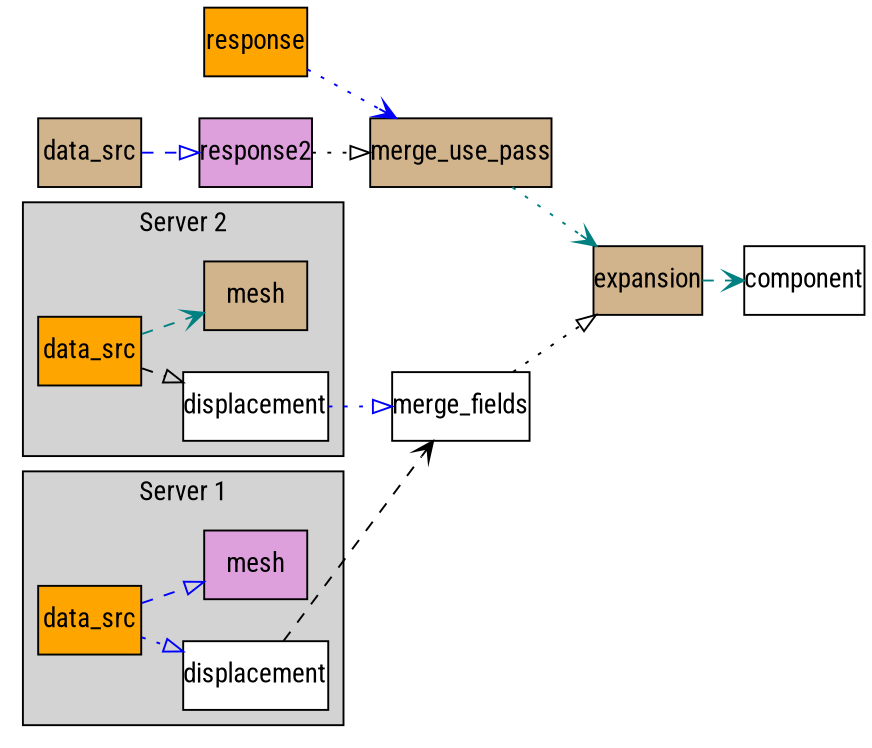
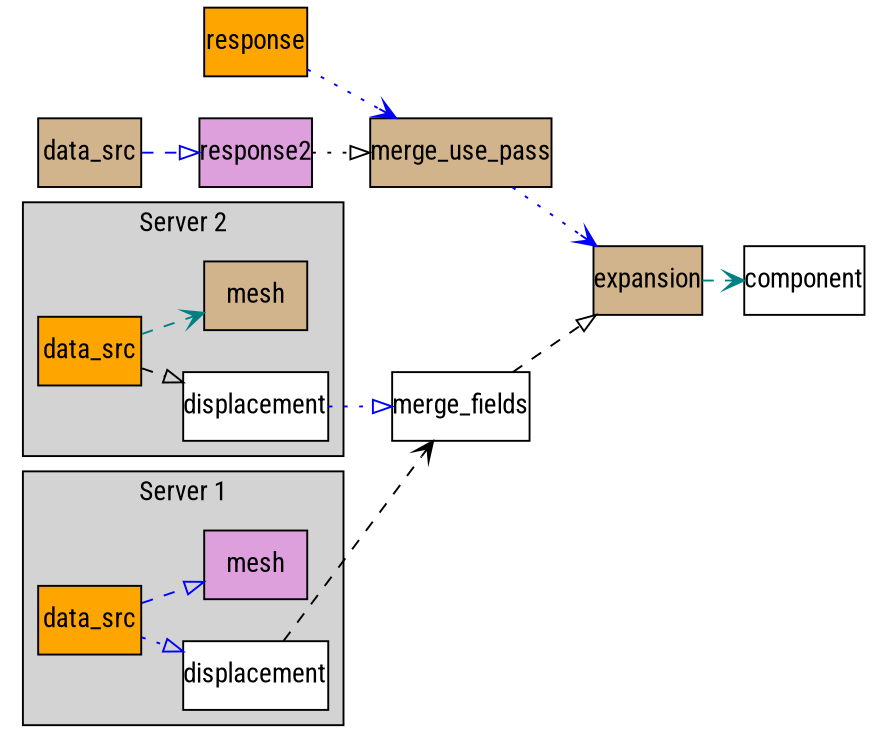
edge "merge_use_pass" -> "expansion": color teal -> blue
edge "merge_fields" -> "expansion": style dotted -> dashed
